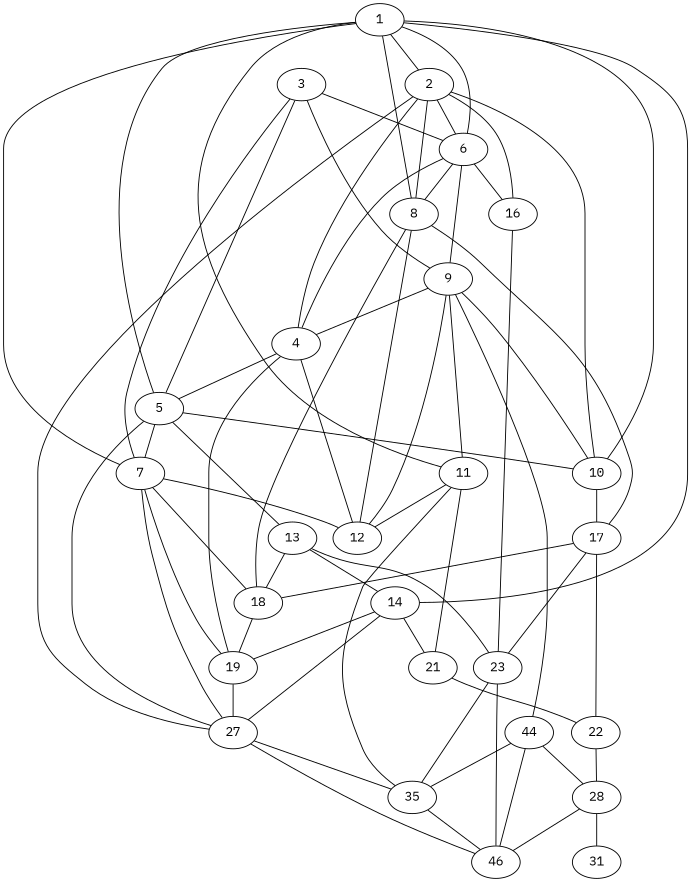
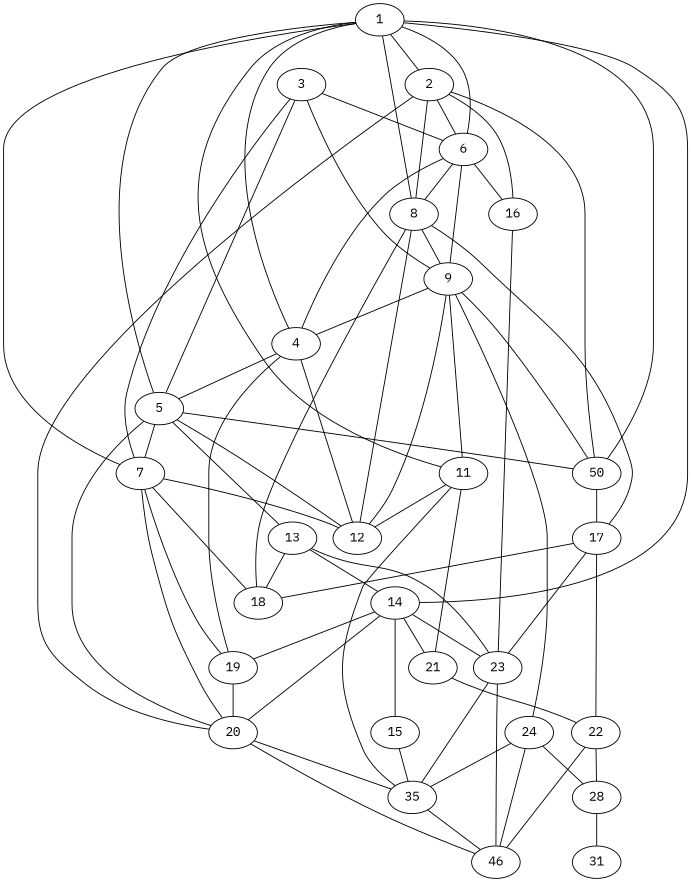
edge "2" -- "4": now "1" -- "4"
edge "8" -- "9": added
edge "5" -- "12": added
node "10": label "10" -> "50"
edge "18" -- "19": removed
edge "14" -- "23": added
node "27": label "27" -> "20"
node "15": added
node "44": label "44" -> "24"
edge "28" -- "46": now "22" -- "46"
